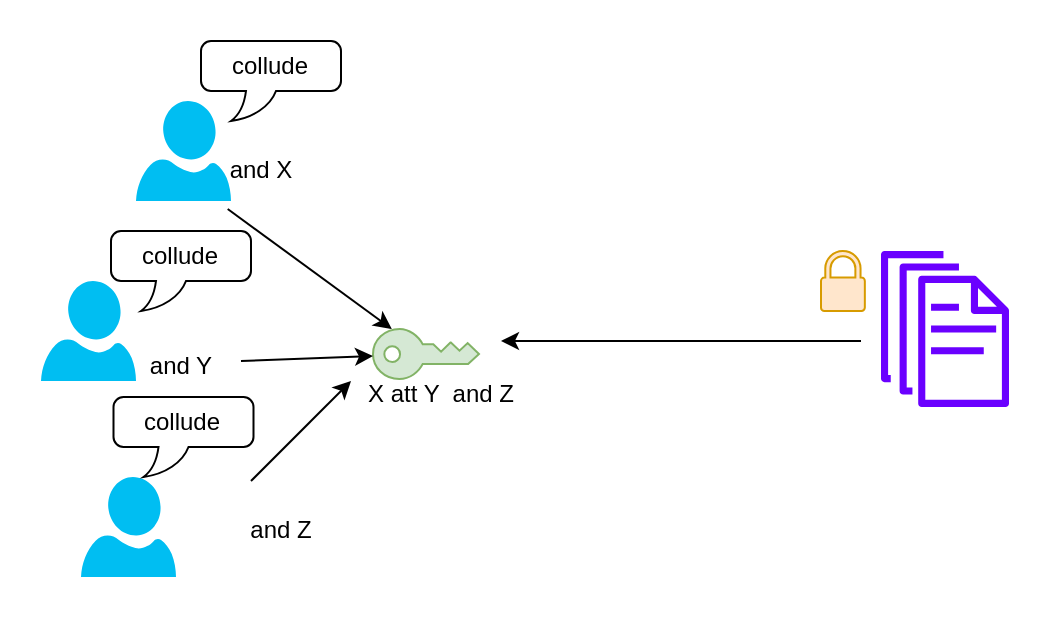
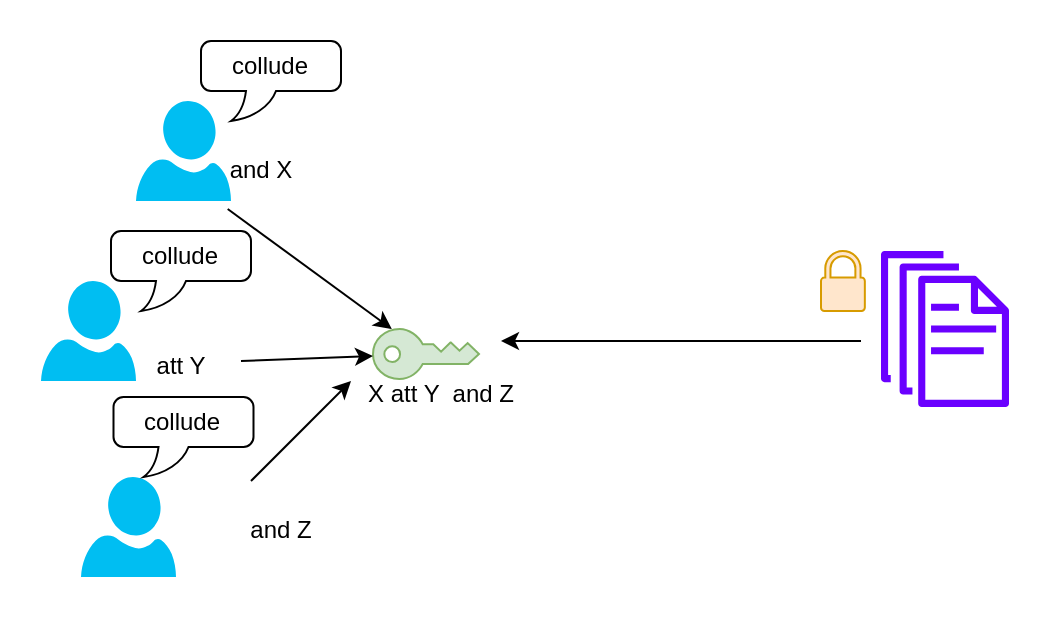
node "and Y": label "and Y" -> "att Y"
